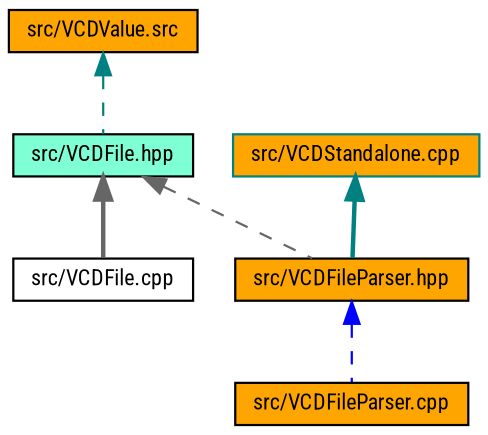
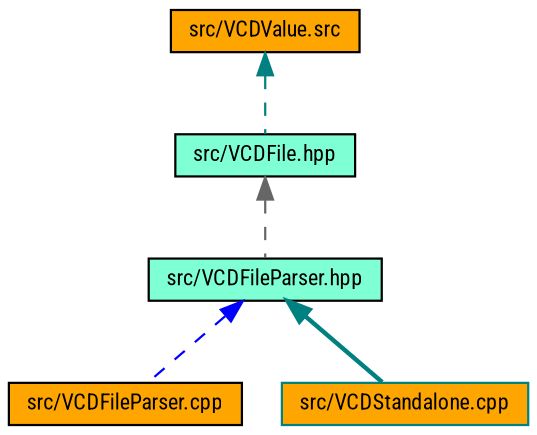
edge "src/VCDFileParser.hpp" -> "src/VCDStandalone.cpp": reversed
node "src/VCDFile.cpp": removed
node "src/VCDFileParser.hpp": fillcolor orange -> aquamarine
